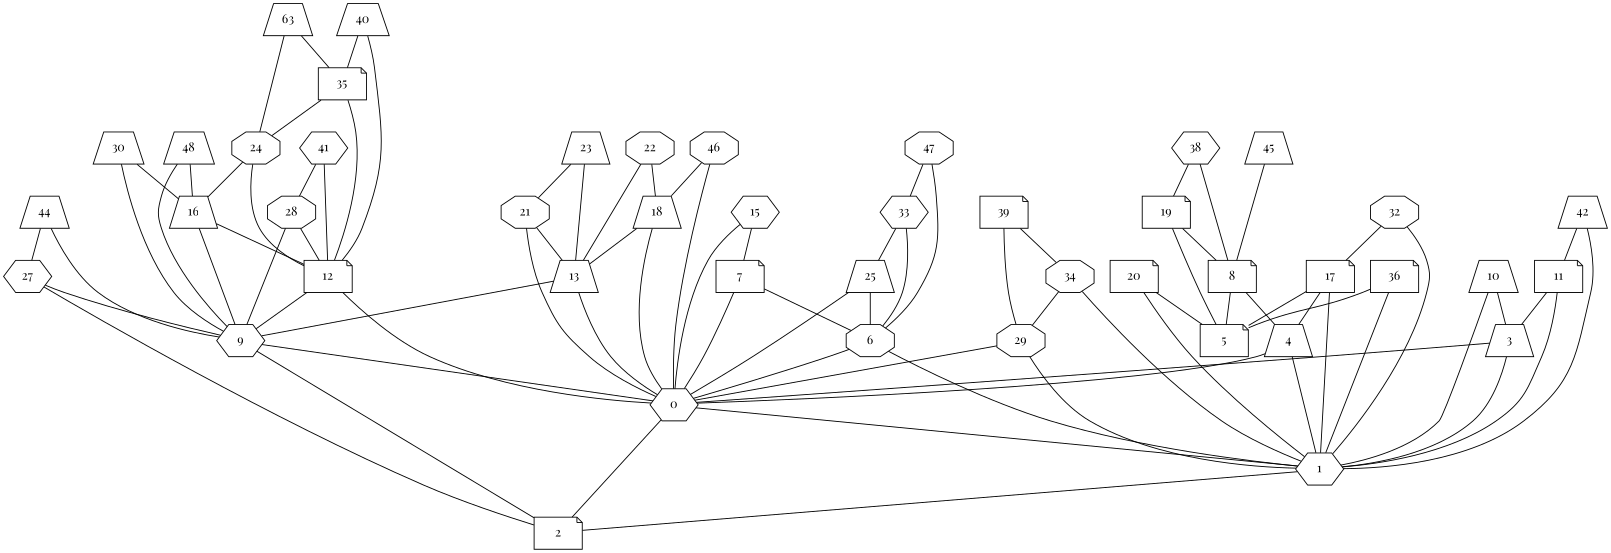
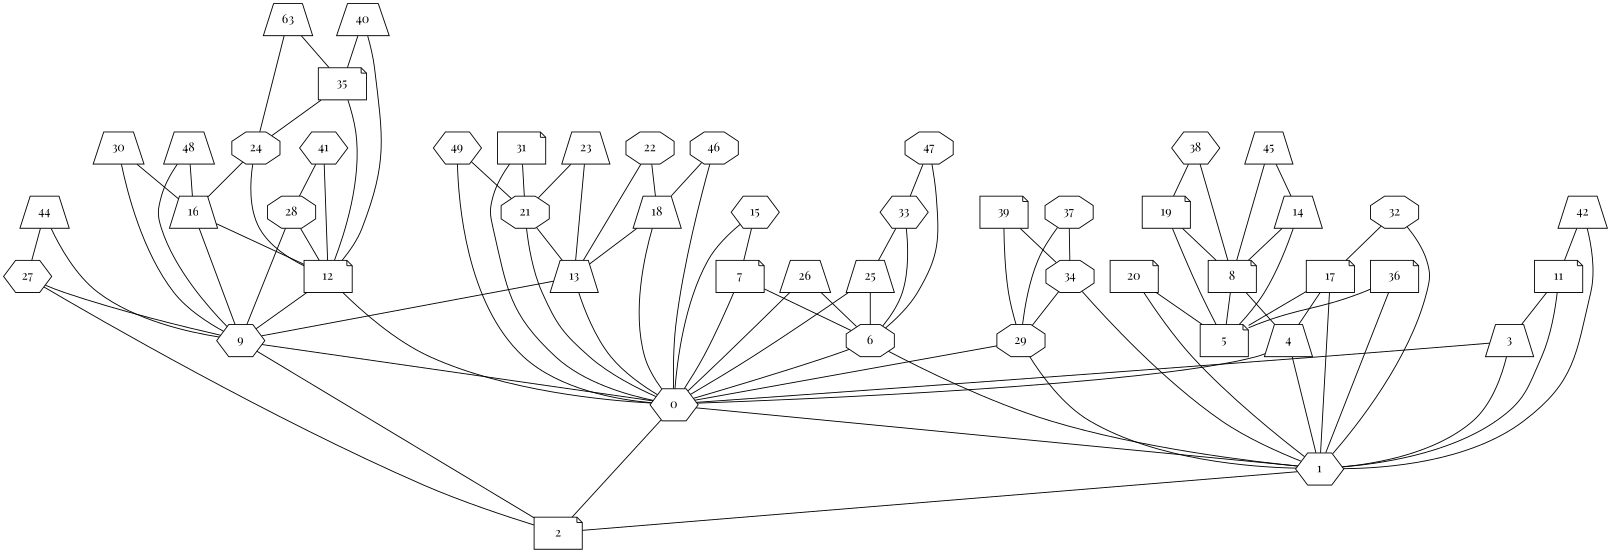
node "49": added
node "31": added
node "37": added
node "14": added
node "26": added
node "10": removed
